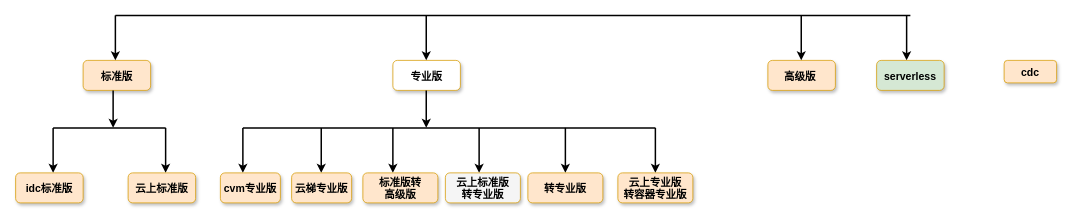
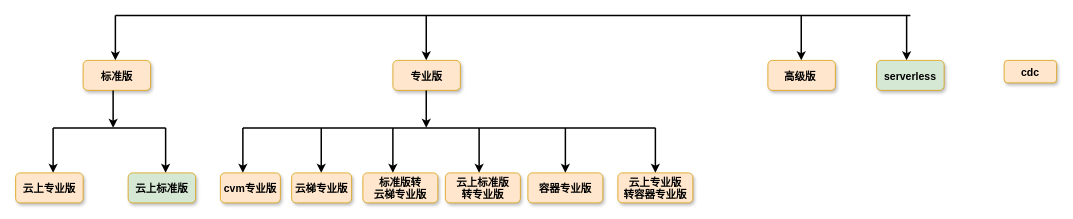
node "专业版": fillcolor #ffffff -> #ffe6cc
node "标准版转 高级版": label "标准版转 高级版" -> "标准版转 云梯专业版"
node "云上标准版": fillcolor #ffe6cc -> #d5e8d4
node "云上标准版 转专业版": fillcolor #f5f5f5 -> #ffe6cc
node "idc标准版": label "idc标准版" -> "云上专业版"
node "转专业版": label "转专业版" -> "容器专业版"
